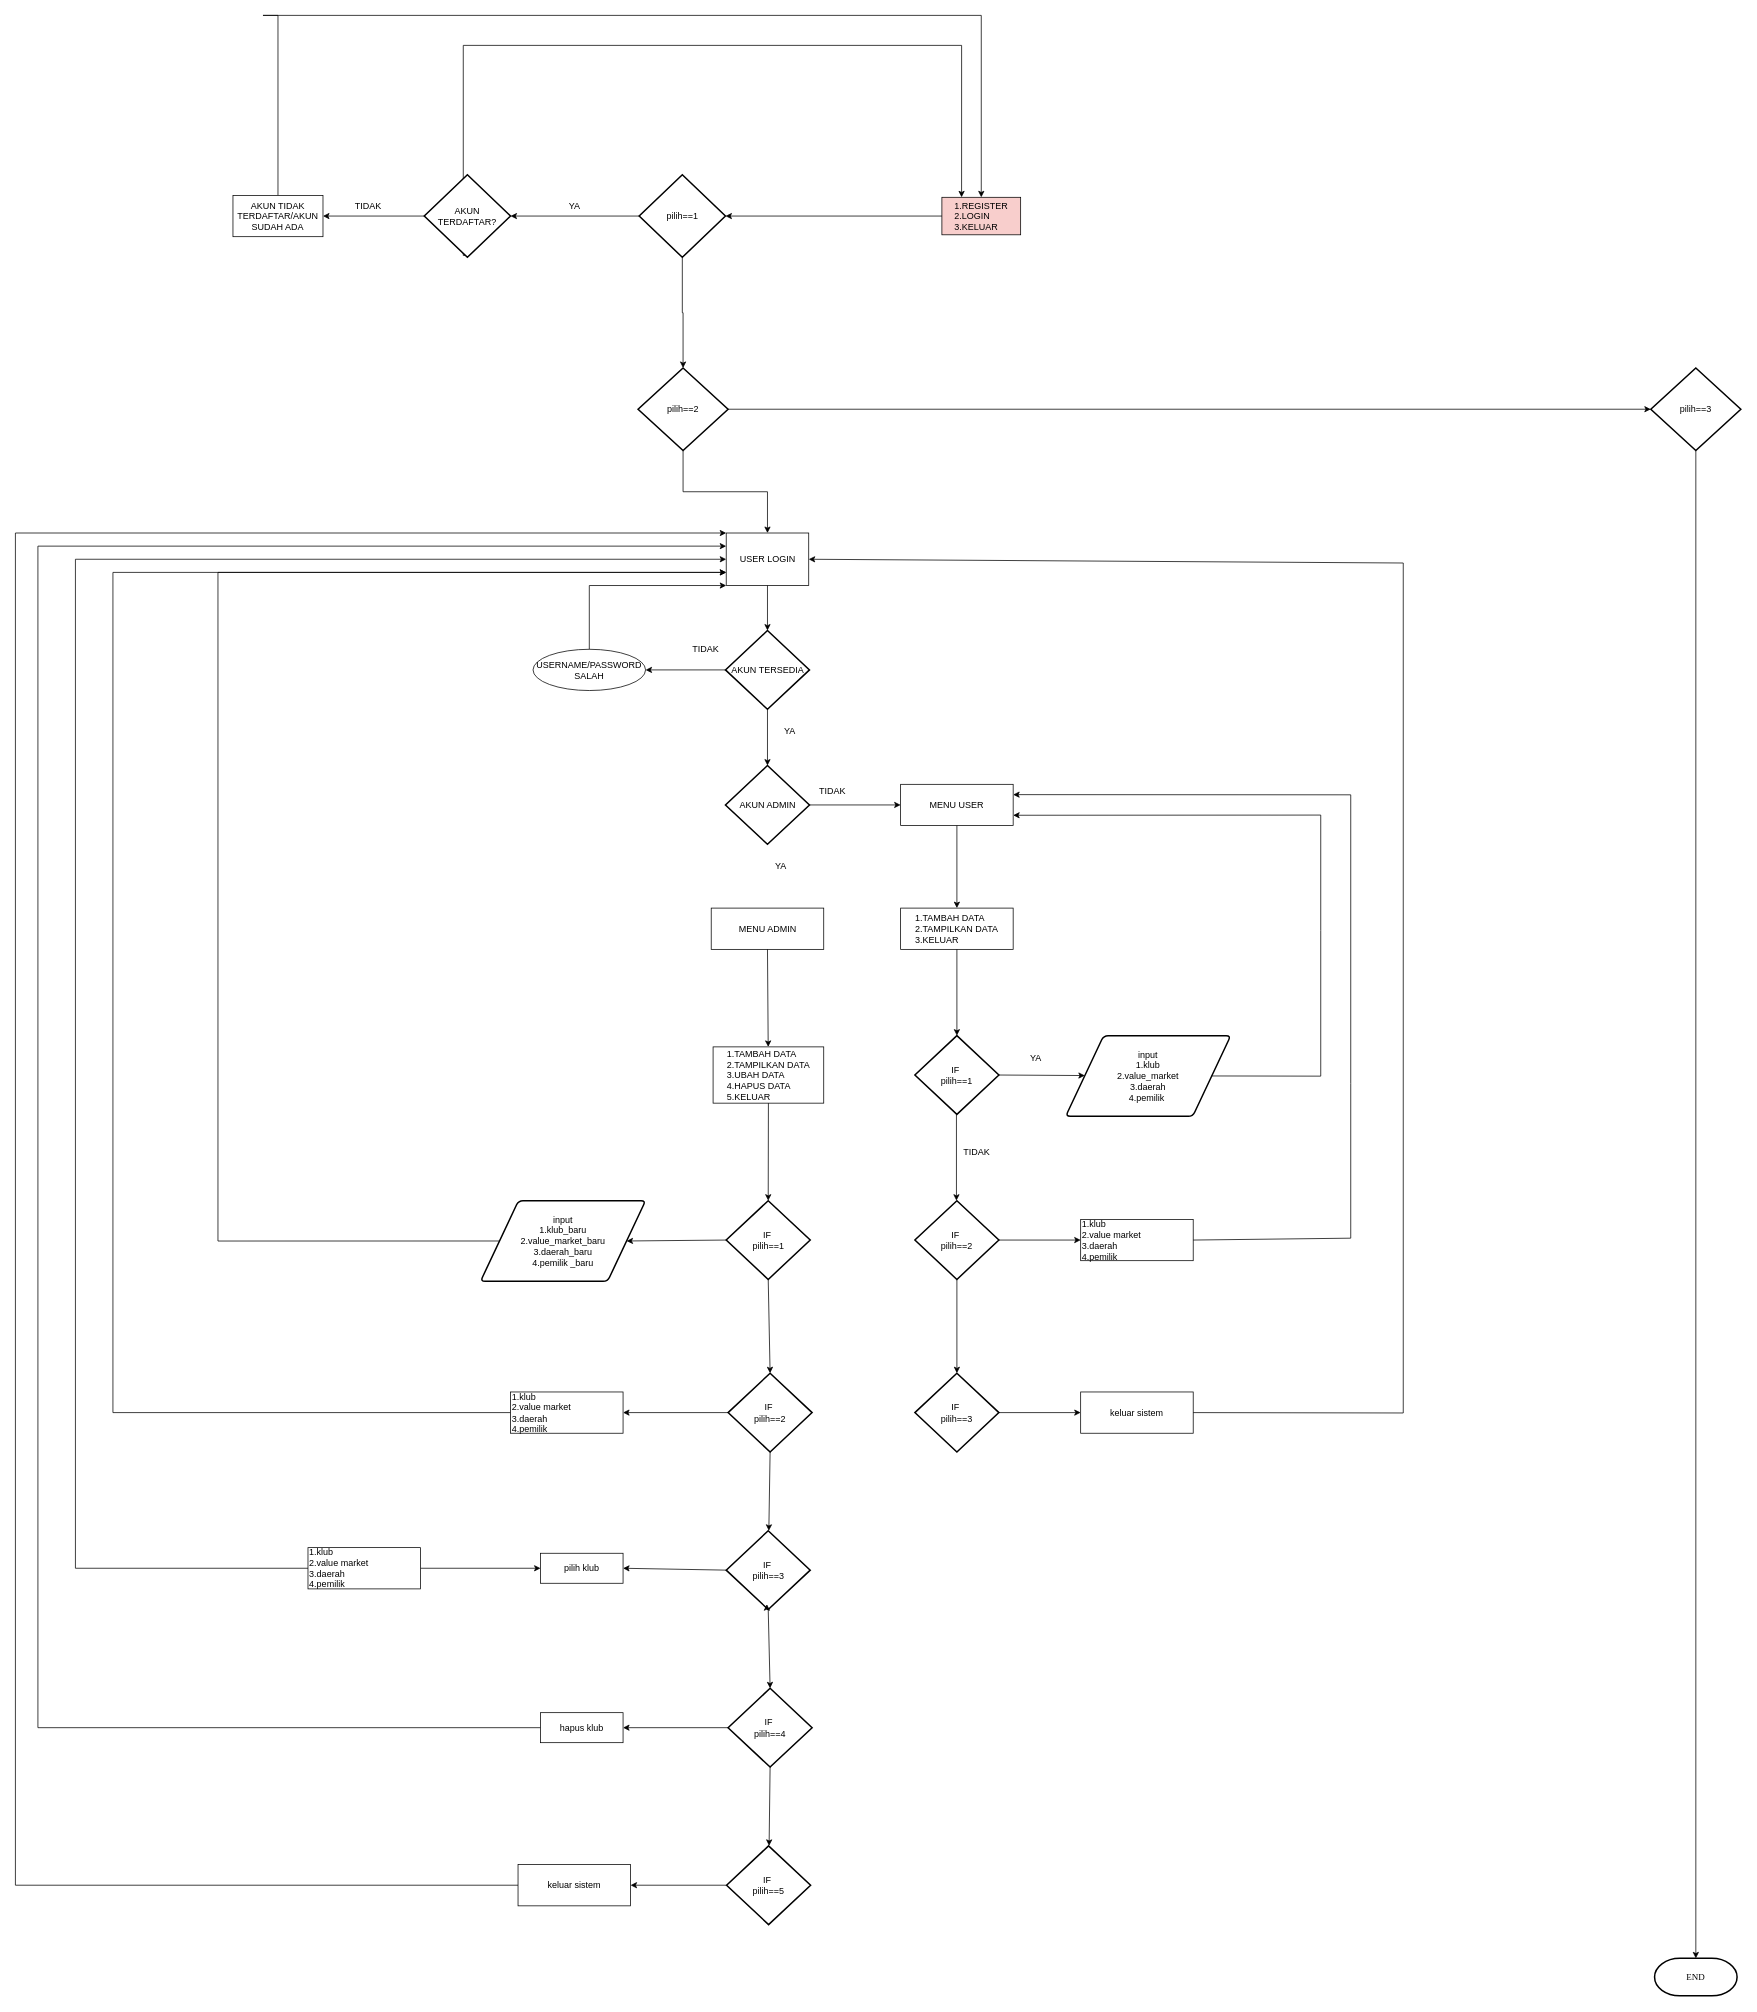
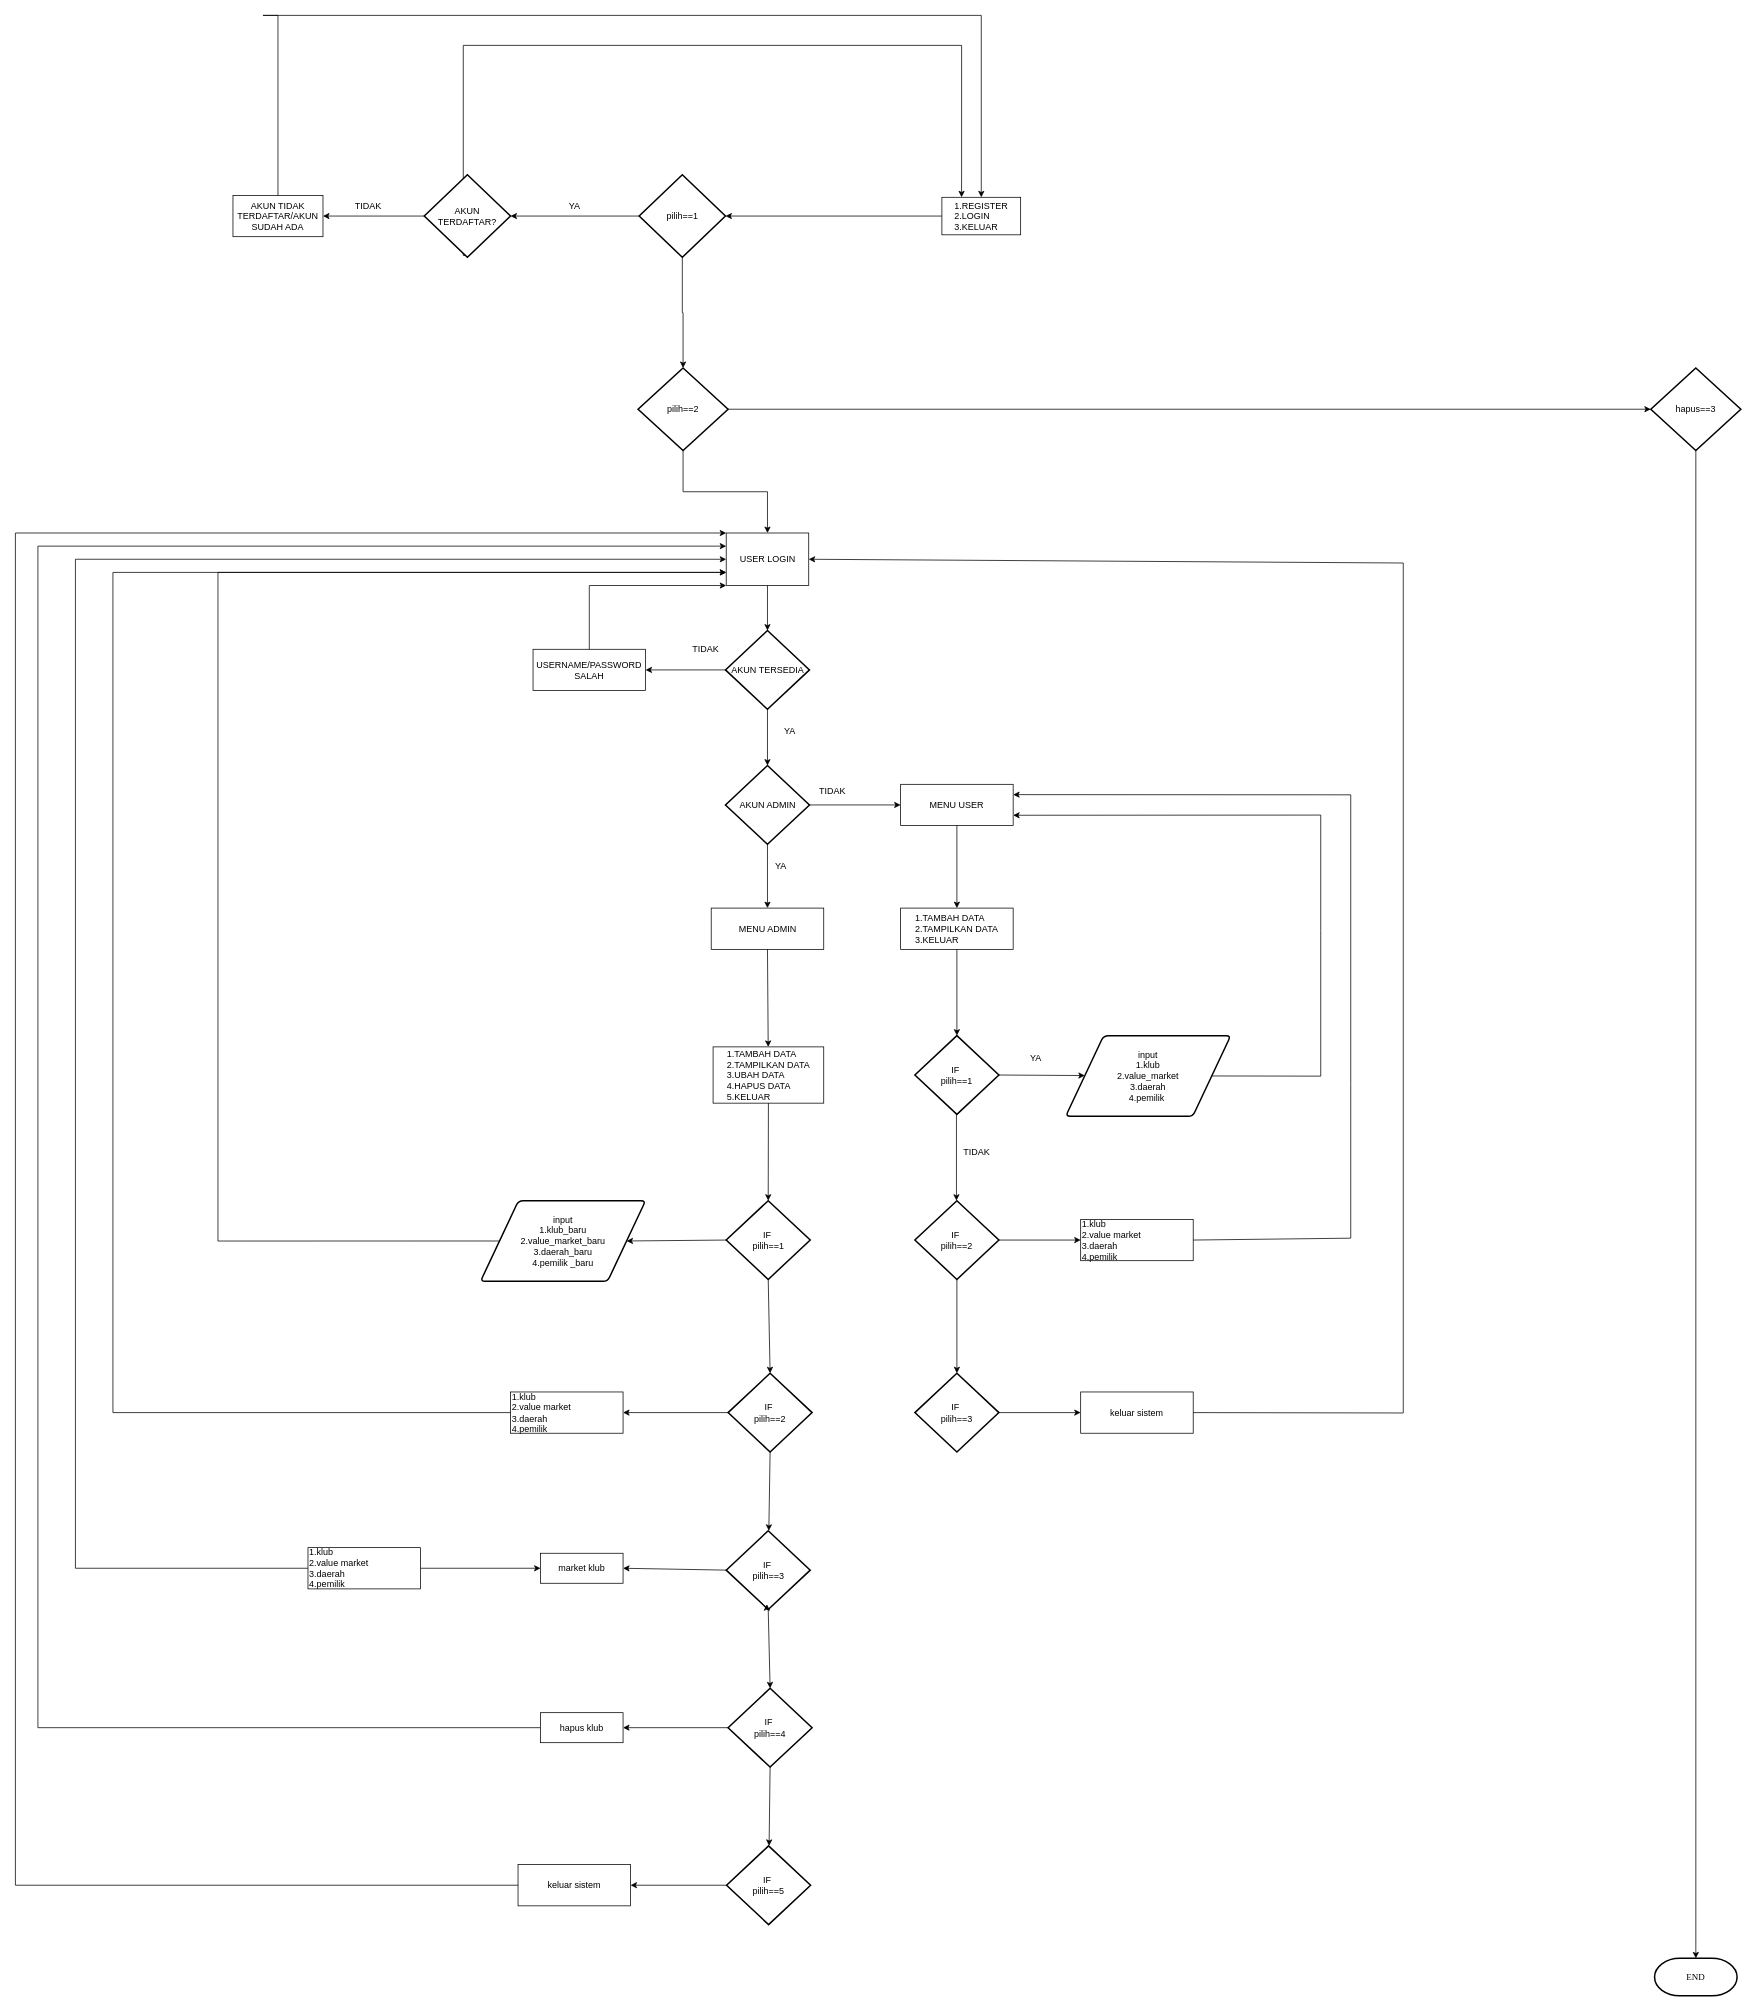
node "1.REGISTER 2.LOGIN 3.KELUAR": fillcolor #f8cecc -> #ffffff
node "pilih==3": label "pilih==3" -> "hapus==3"
node "USERNAME/PASSWORD SALAH": shape ellipse -> rectangle
edge "AKUN ADMIN" -> "MENU ADMIN": added
node "pilih klub": label "pilih klub" -> "market klub"
